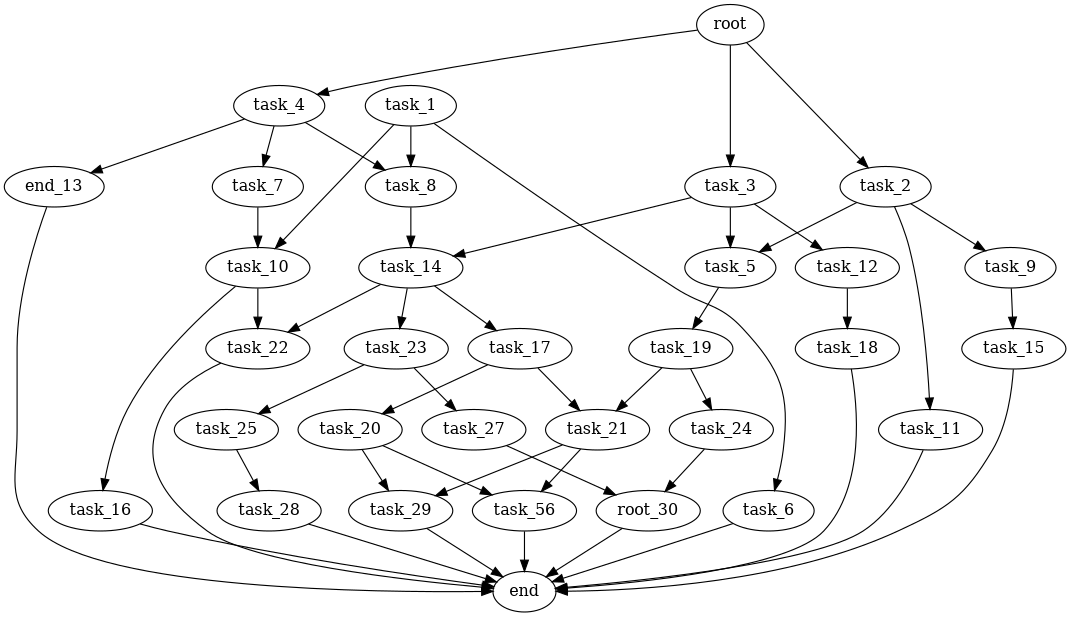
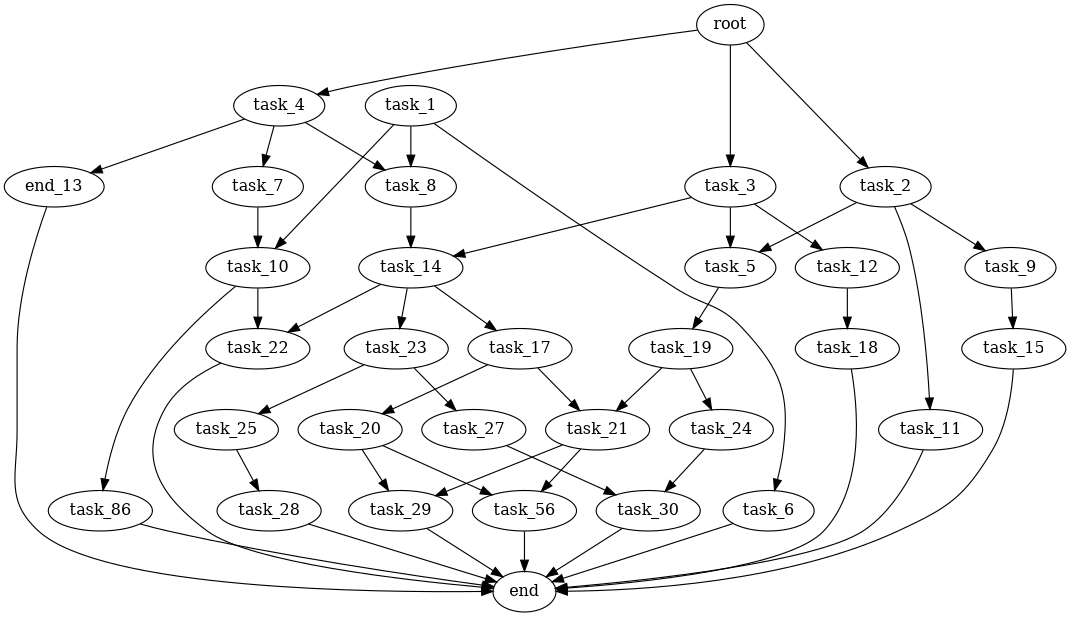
node "task_16": label "task_16" -> "task_86"
node "root_30": label "root_30" -> "task_30"
